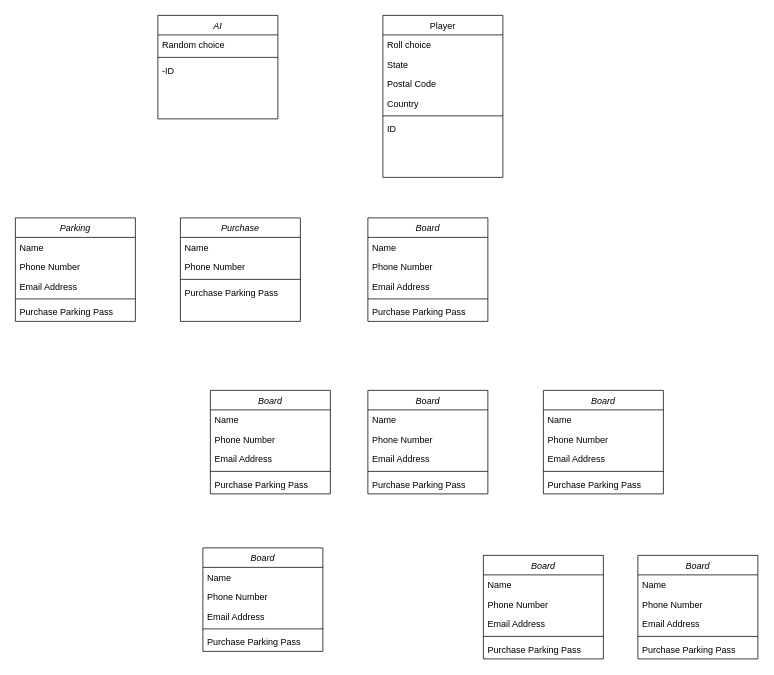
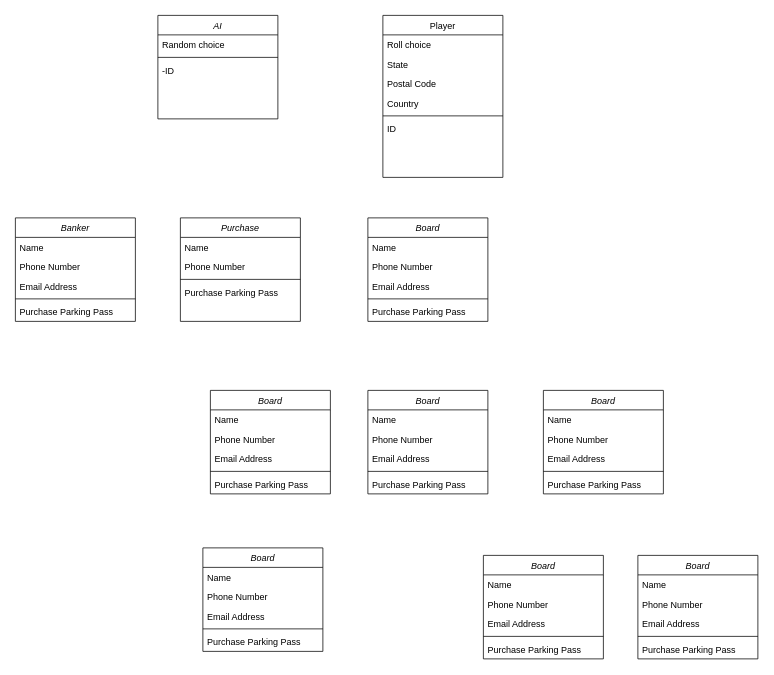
node "Parking": label "Parking" -> "Banker"
